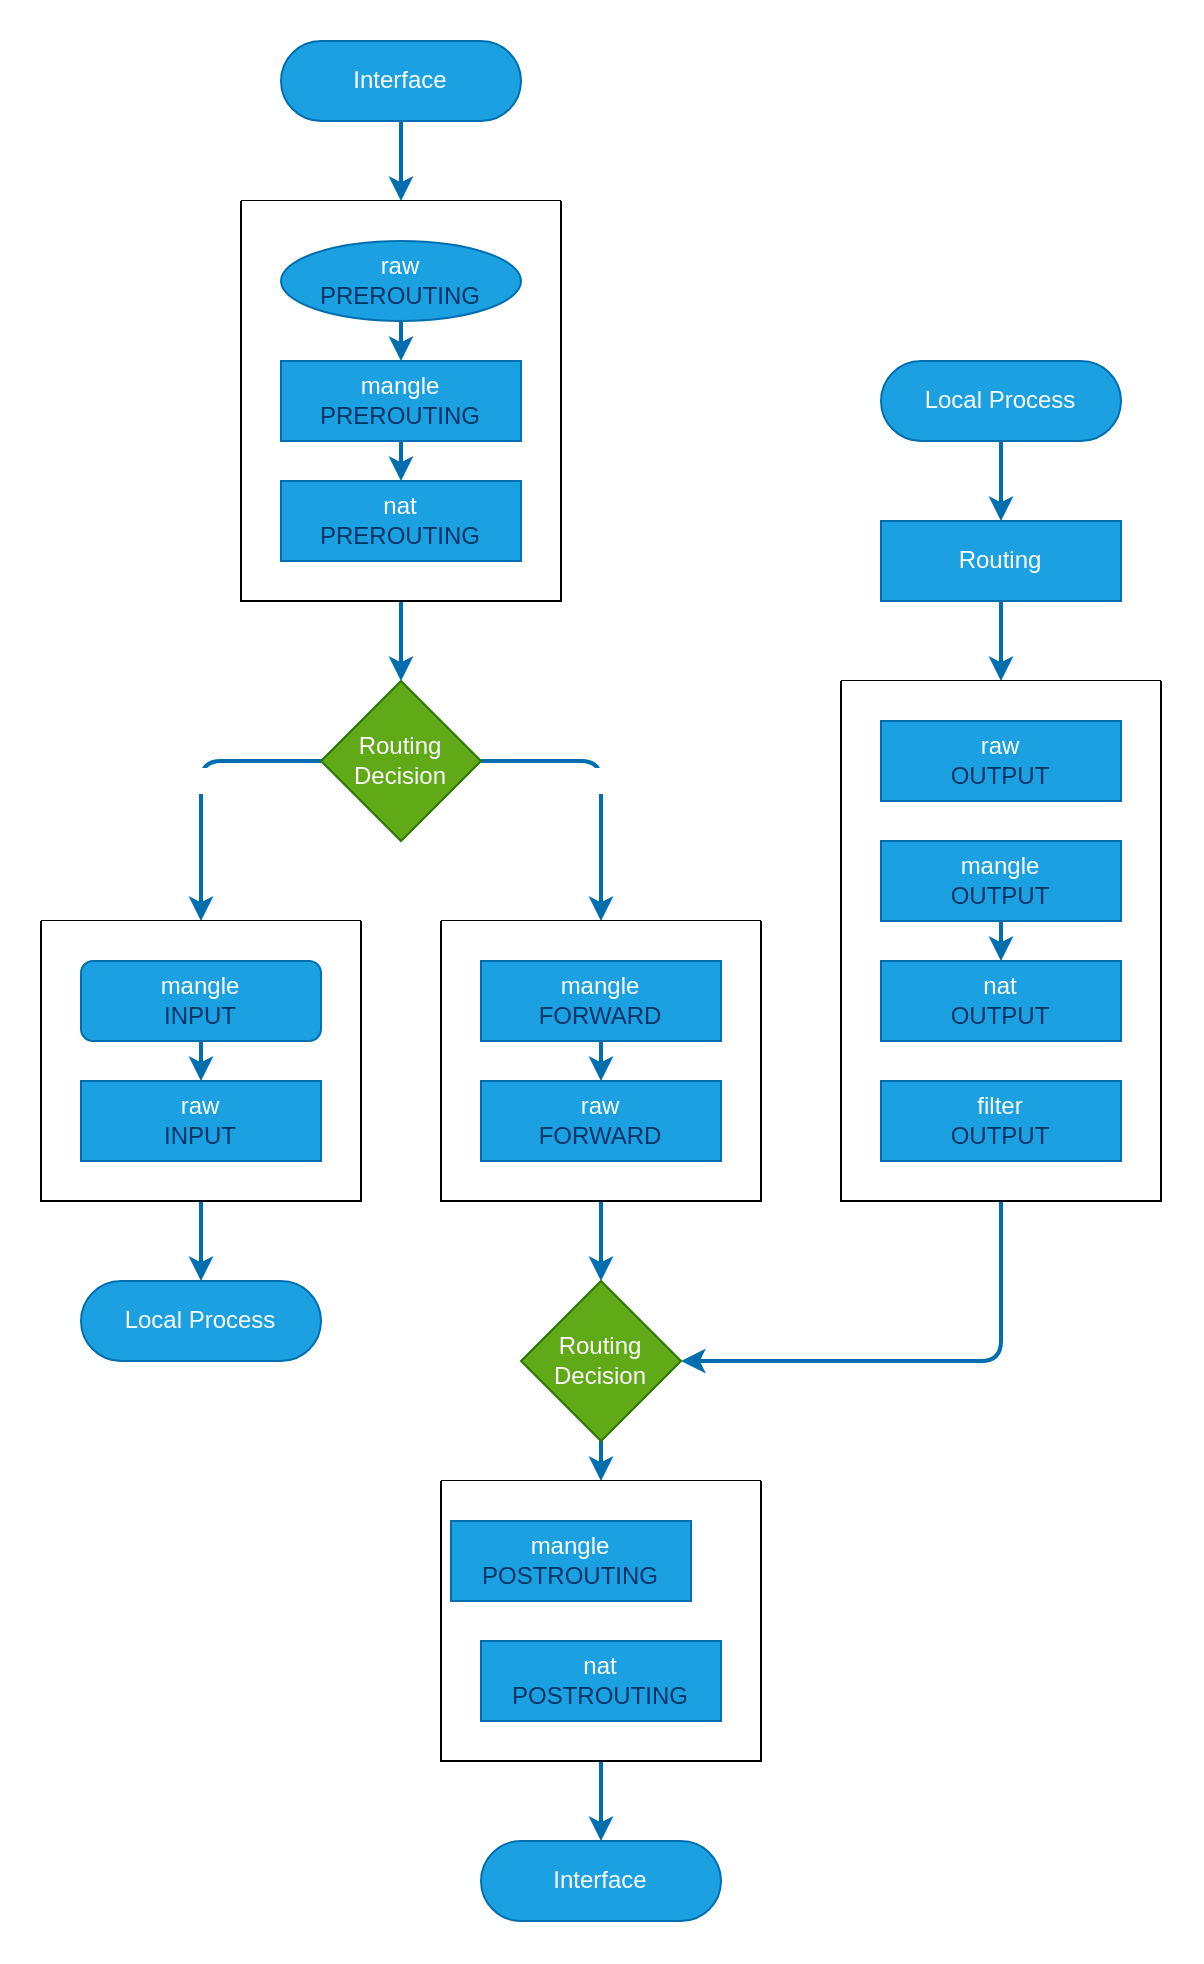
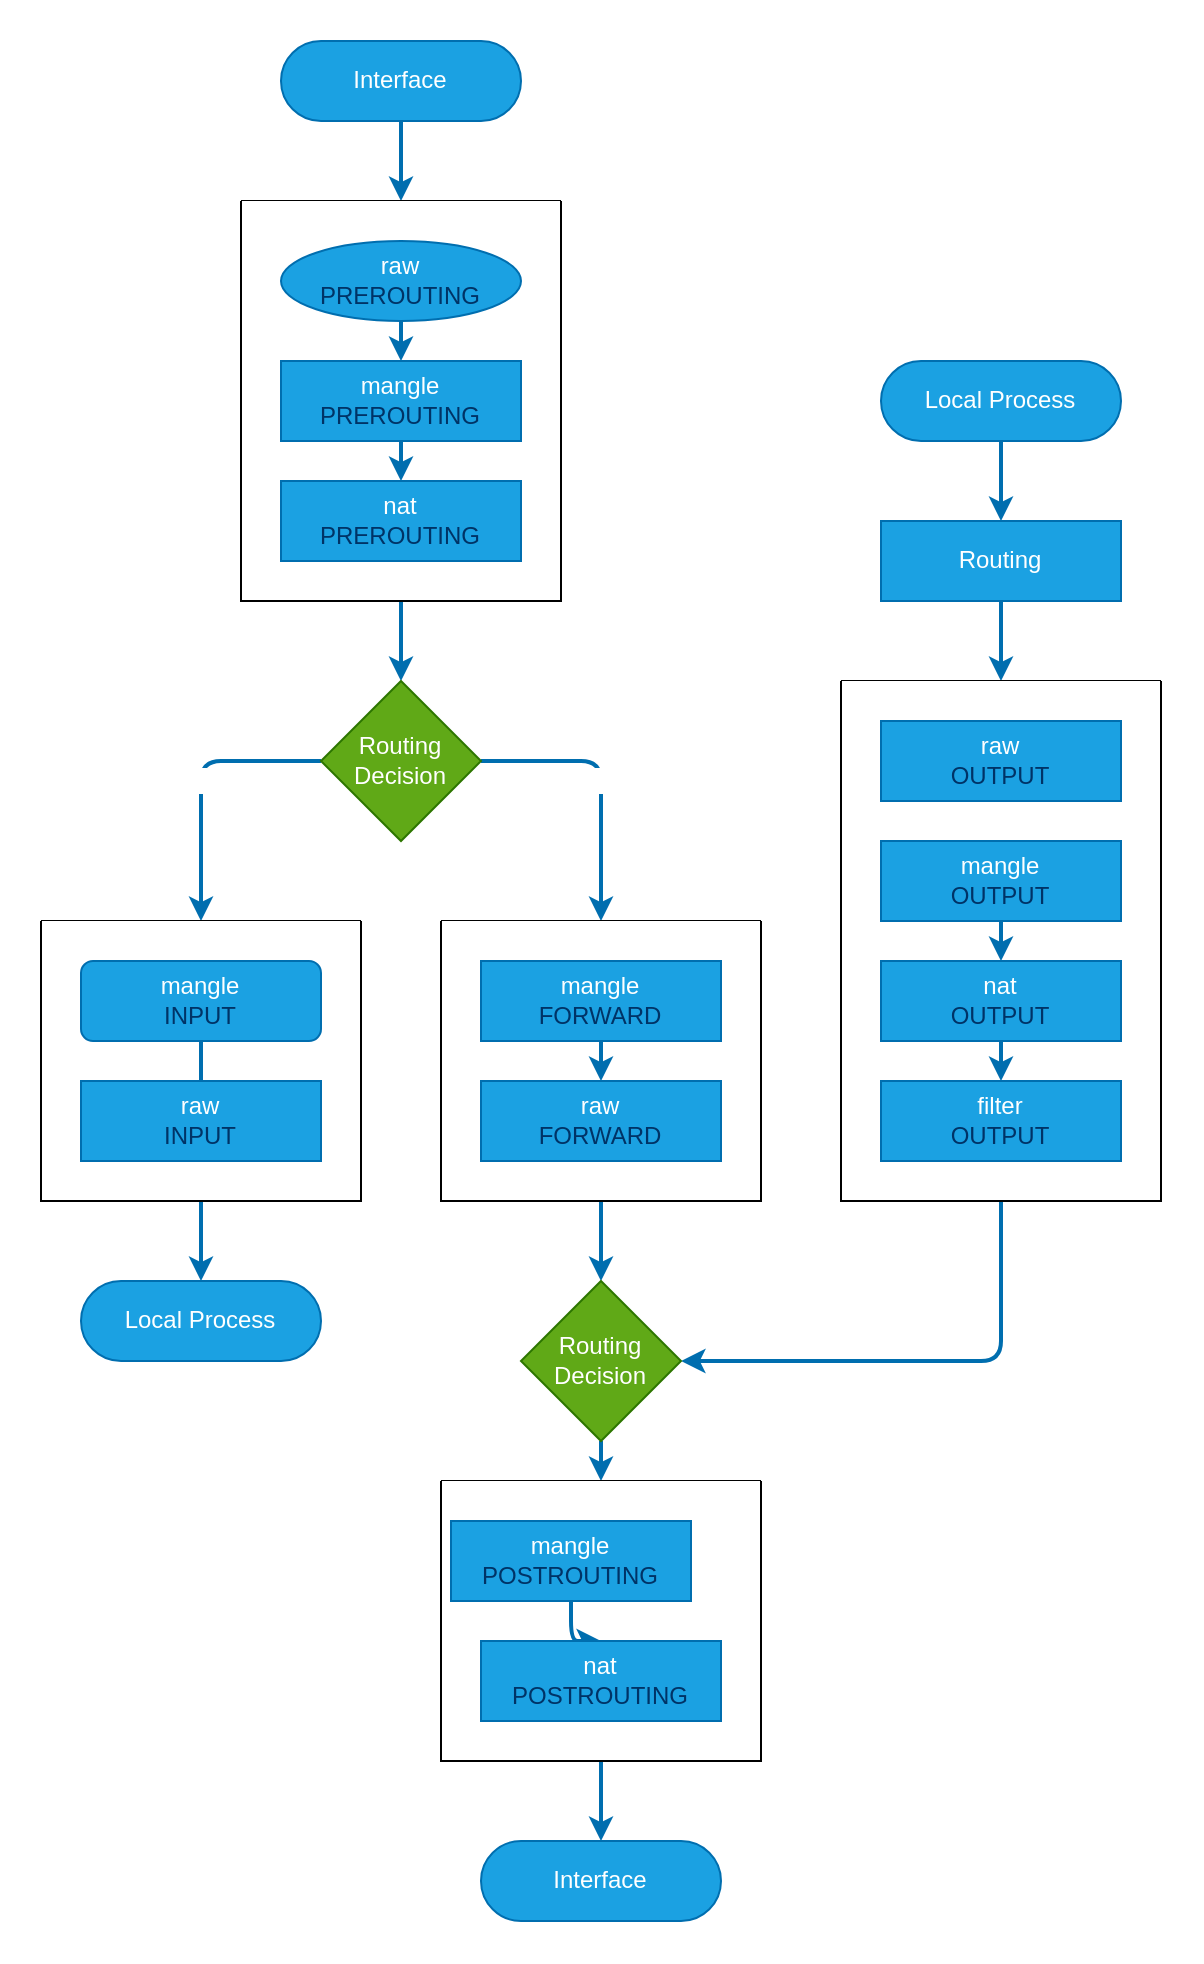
edge "mangle INPUT" -> "raw INPUT": arrowhead classic -> none
edge "nat OUTPUT" -> "filter OUTPUT": added
edge "mangle POSTROUTING" -> "nat POSTROUTING": added
